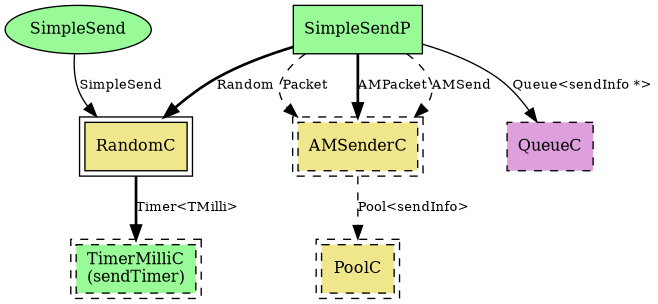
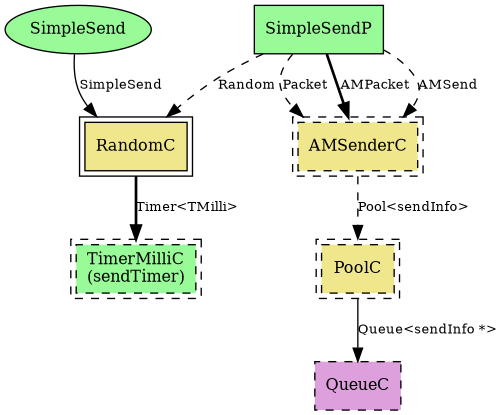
edge "SimpleSendP" -> "QueueC": now "PoolC" -> "QueueC"
edge "SimpleSendP" -> "RandomC": style bold -> dashed
